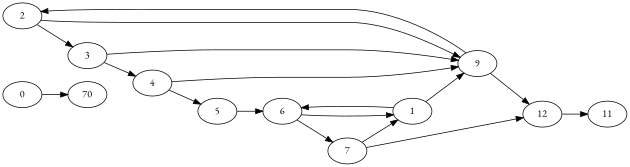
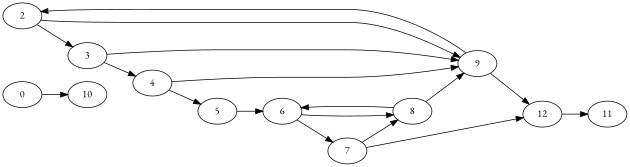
node "70": label "70" -> "10"
node "1": label "1" -> "8"
